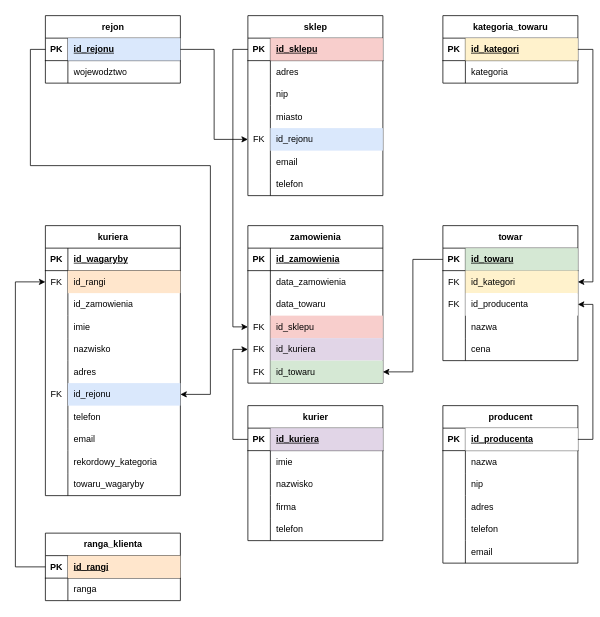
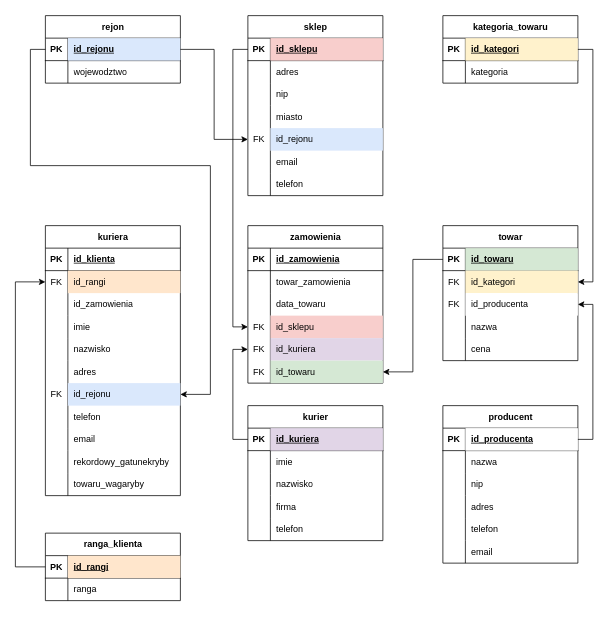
node "id_wagaryby": label "id_wagaryby" -> "id_klienta"
node "data_zamowienia": label "data_zamowienia" -> "towar_zamowienia"
node "rekordowy_kategoria": label "rekordowy_kategoria" -> "rekordowy_gatunekryby"
